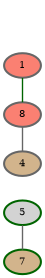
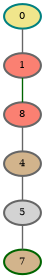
node "0": added
edge "4" -- "5": added
node "5": color darkgreen -> gray40
